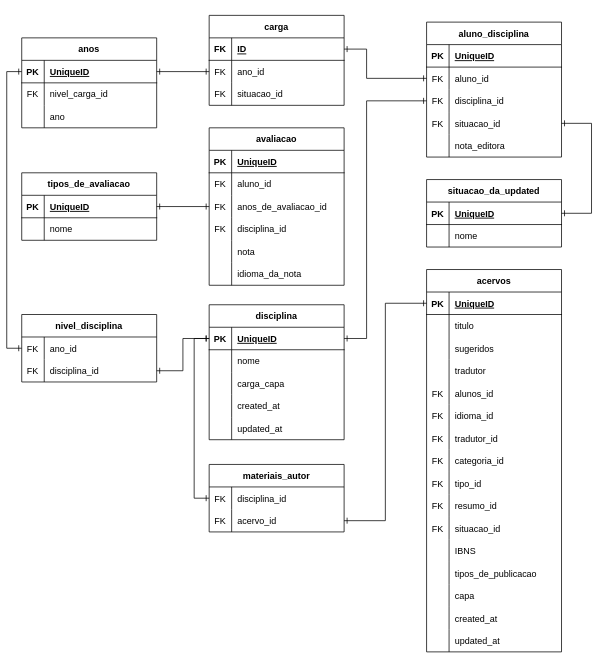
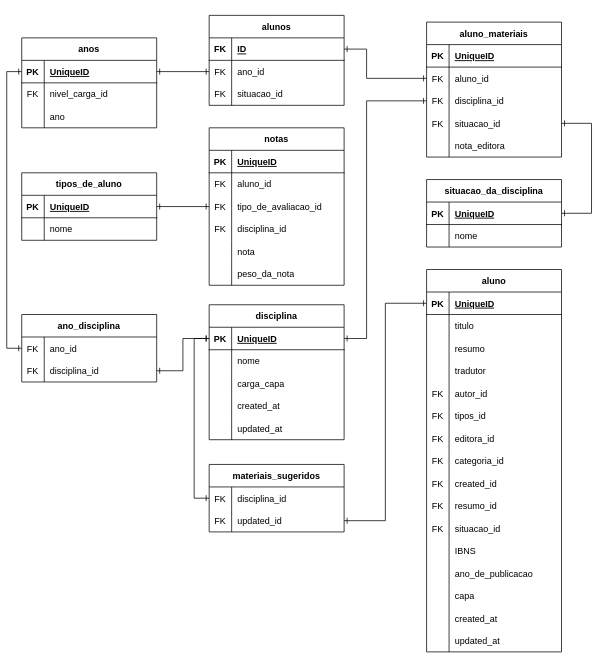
node "carga": label "carga" -> "alunos"
node "aluno_disciplina": label "aluno_disciplina" -> "aluno_materiais"
node "avaliacao": label "avaliacao" -> "notas"
node "tipos_de_avaliacao": label "tipos_de_avaliacao" -> "tipos_de_aluno"
node "situacao_da_updated": label "situacao_da_updated" -> "situacao_da_disciplina"
node "anos_de_avaliacao_id": label "anos_de_avaliacao_id" -> "tipo_de_avaliacao_id"
node "idioma_da_nota": label "idioma_da_nota" -> "peso_da_nota"
node "acervos": label "acervos" -> "aluno"
node "nivel_disciplina": label "nivel_disciplina" -> "ano_disciplina"
node "sugeridos": label "sugeridos" -> "resumo"
node "alunos_id": label "alunos_id" -> "autor_id"
node "idioma_id": label "idioma_id" -> "tipos_id"
node "tradutor_id": label "tradutor_id" -> "editora_id"
node "materiais_autor": label "materiais_autor" -> "materiais_sugeridos"
node "tipo_id": label "tipo_id" -> "created_id"
node "acervo_id": label "acervo_id" -> "updated_id"
node "tipos_de_publicacao": label "tipos_de_publicacao" -> "ano_de_publicacao"
